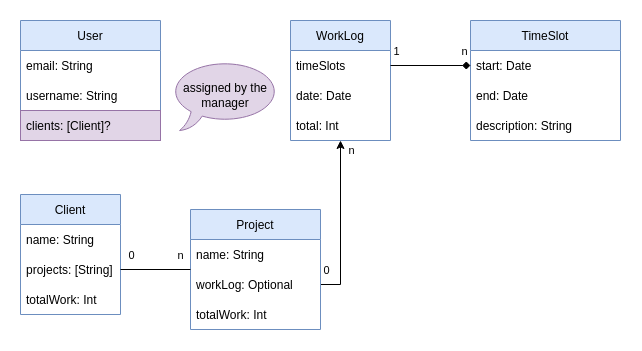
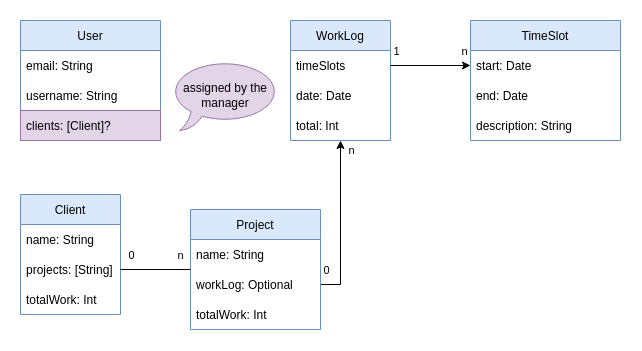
edge "timeSlots" -> "start: Date": arrowhead diamond -> classic
